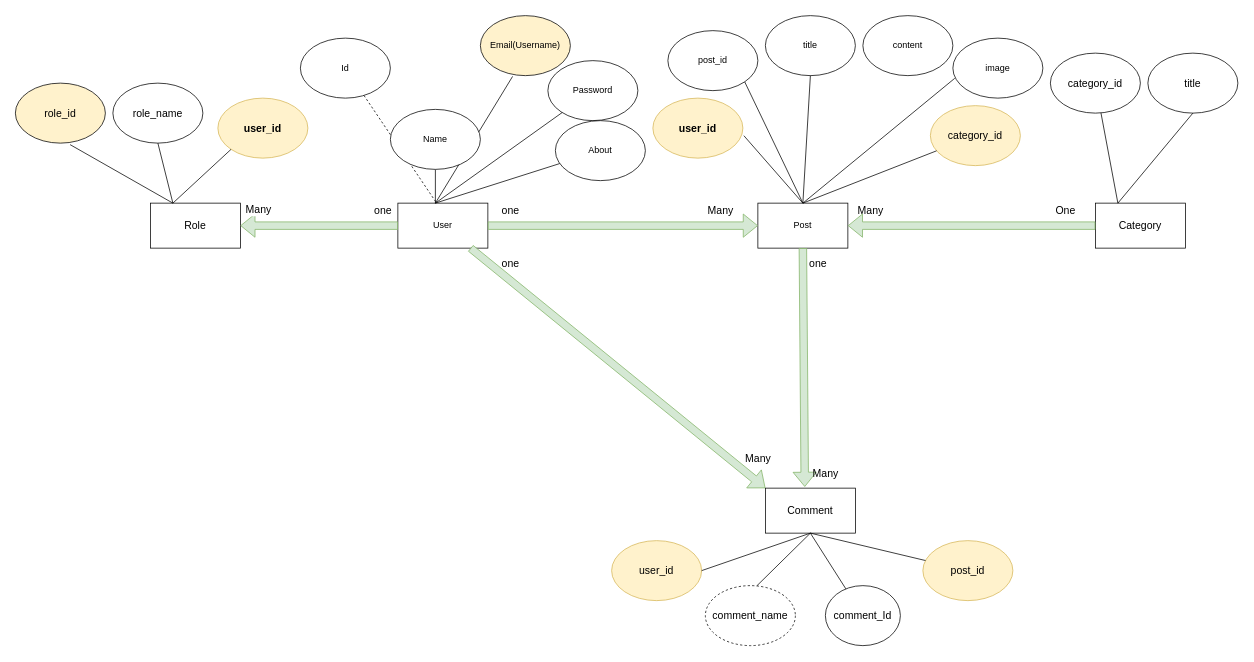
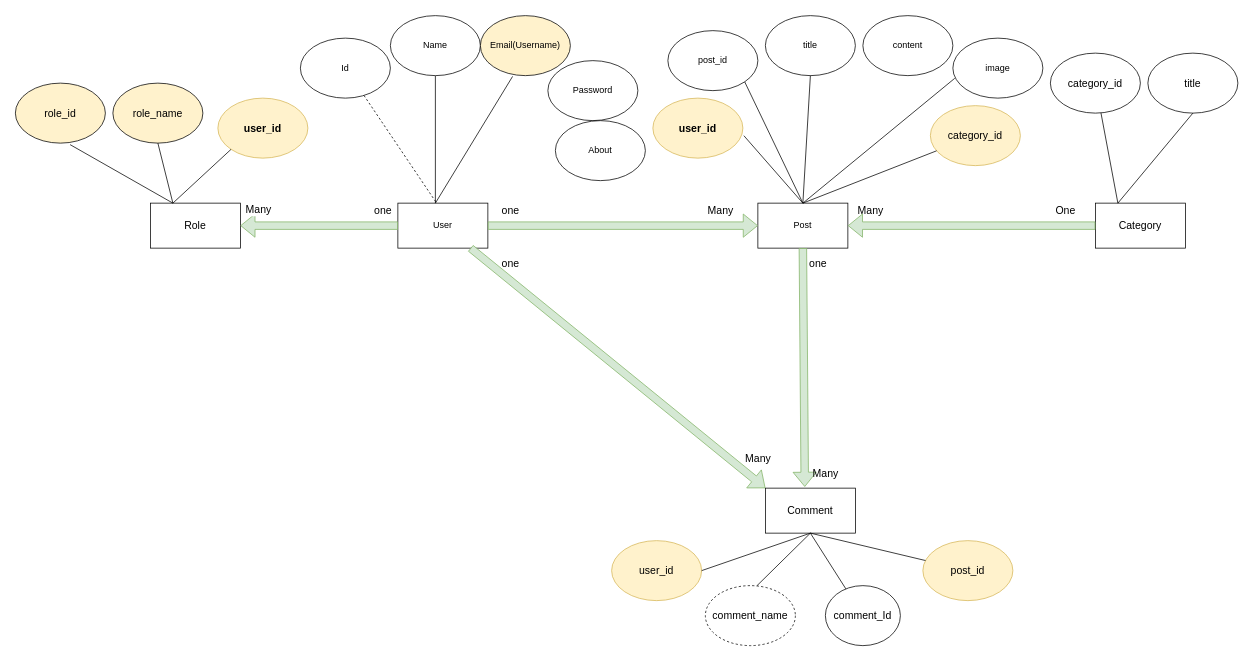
node "role_name": fillcolor #ffffff -> #fff2cc
node "Name": moved (435, 139) -> (435, 45)
edge "Password" -- "About": removed
